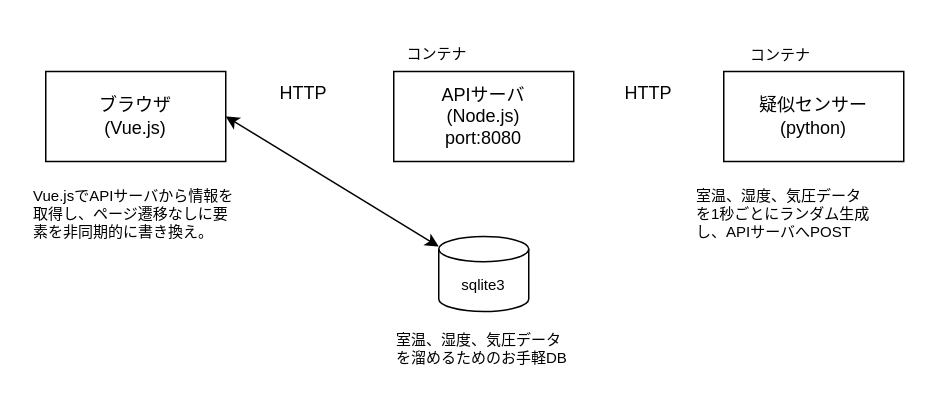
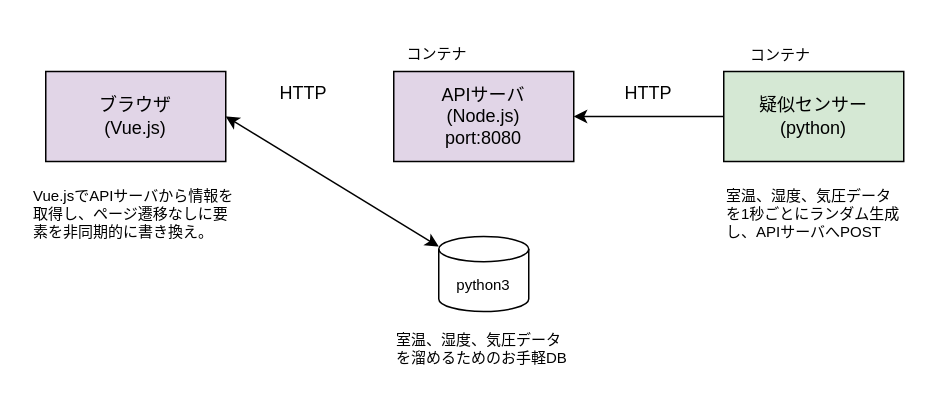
node "ブラウザ (Vue.js)": fillcolor #ffffff -> #e1d5e7
node "APIサーバ (Node.js) port:8080": fillcolor #ffffff -> #e1d5e7
edge "疑似センサー (python)" -> "APIサーバ (Node.js) port:8080": added
node "疑似センサー (python)": fillcolor #ffffff -> #d5e8d4
node "室温、湿度、気圧データを1秒ごとにランダム生成し、APIサーバへPOST": moved (784, 214) -> (814, 214)
node "sqlite3": label "sqlite3" -> "python3"
